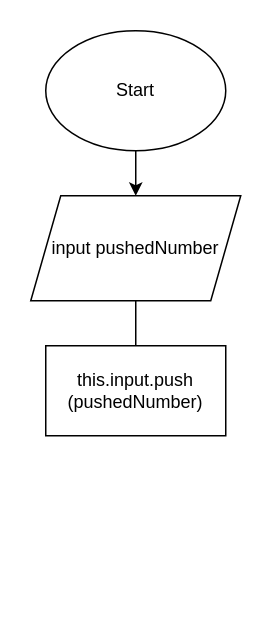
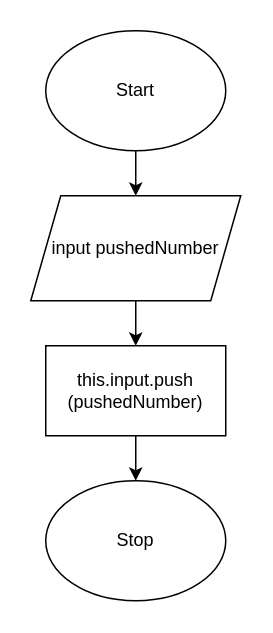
edge "input pushedNumber" -- "this.input.push (pushedNumber)": arrowhead none -> classic
edge "this.input.push (pushedNumber)" -> "Stop": added
node "Stop": added
